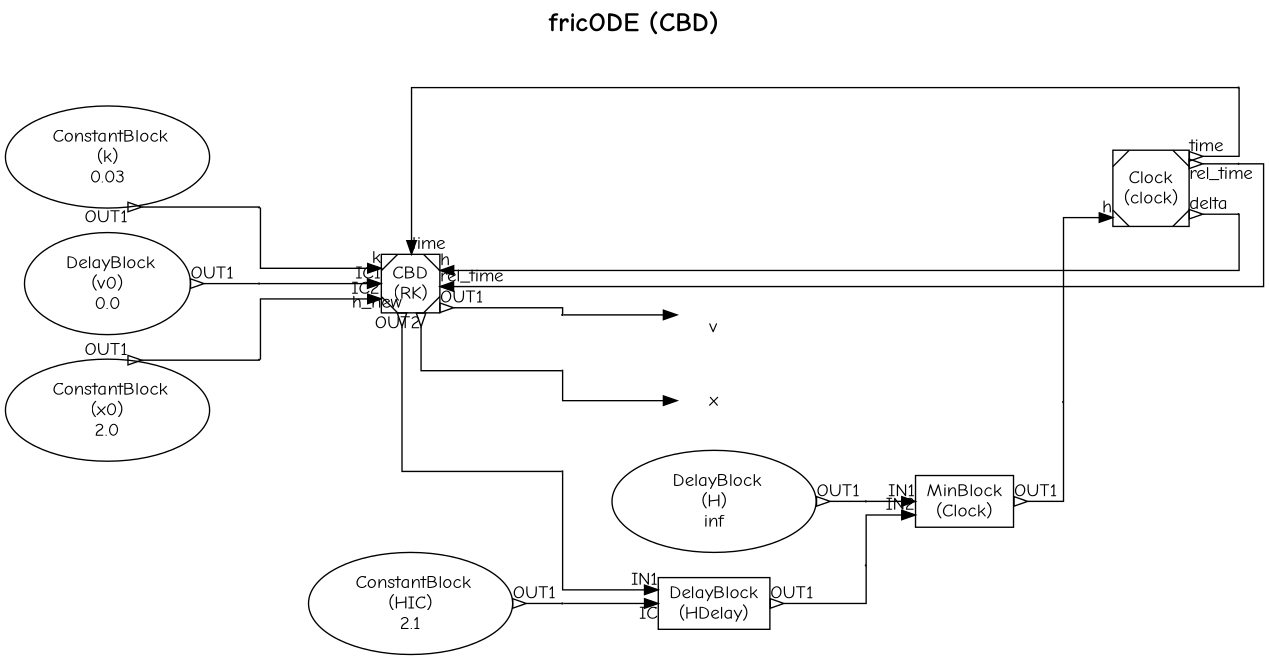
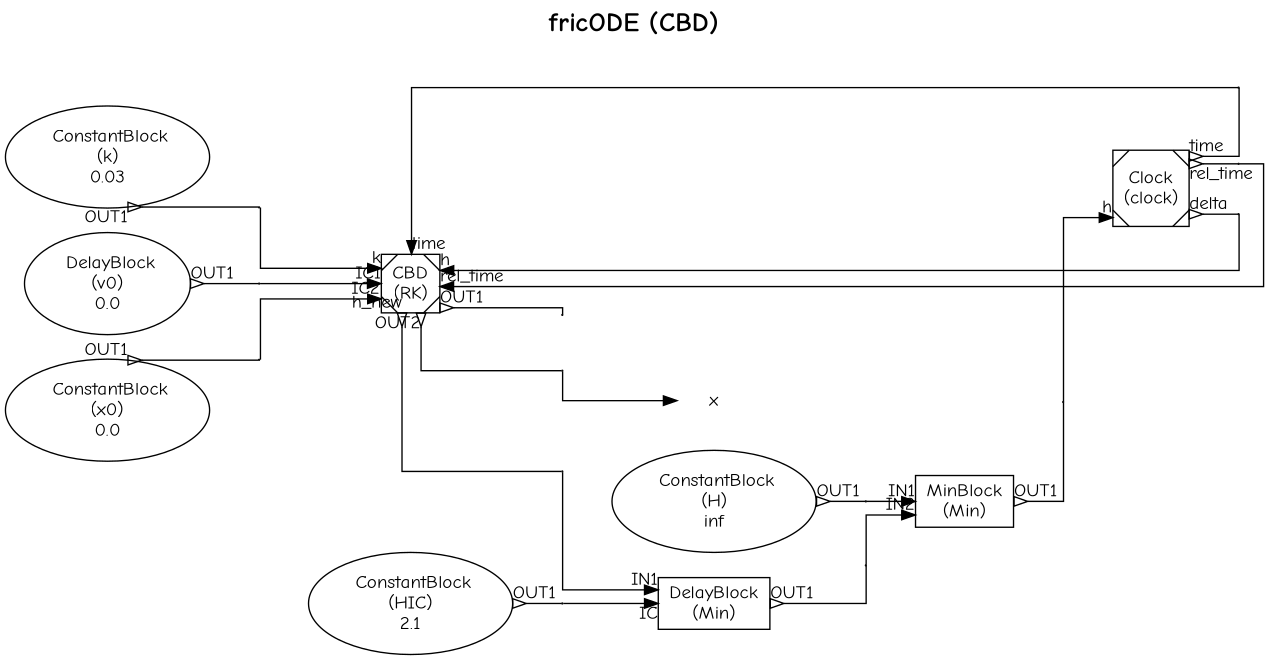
node "v": removed
node "ConstantBlock (x0) 2.0": label "ConstantBlock (x0) 2.0" -> "ConstantBlock (x0) 0.0"
node "DelayBlock (H) inf": label "DelayBlock (H) inf" -> "ConstantBlock (H) inf"
node "MinBlock (Clock)": label "MinBlock (Clock)" -> "MinBlock (Min)"
node "DelayBlock (HDelay)": label "DelayBlock (HDelay)" -> "DelayBlock (Min)"
